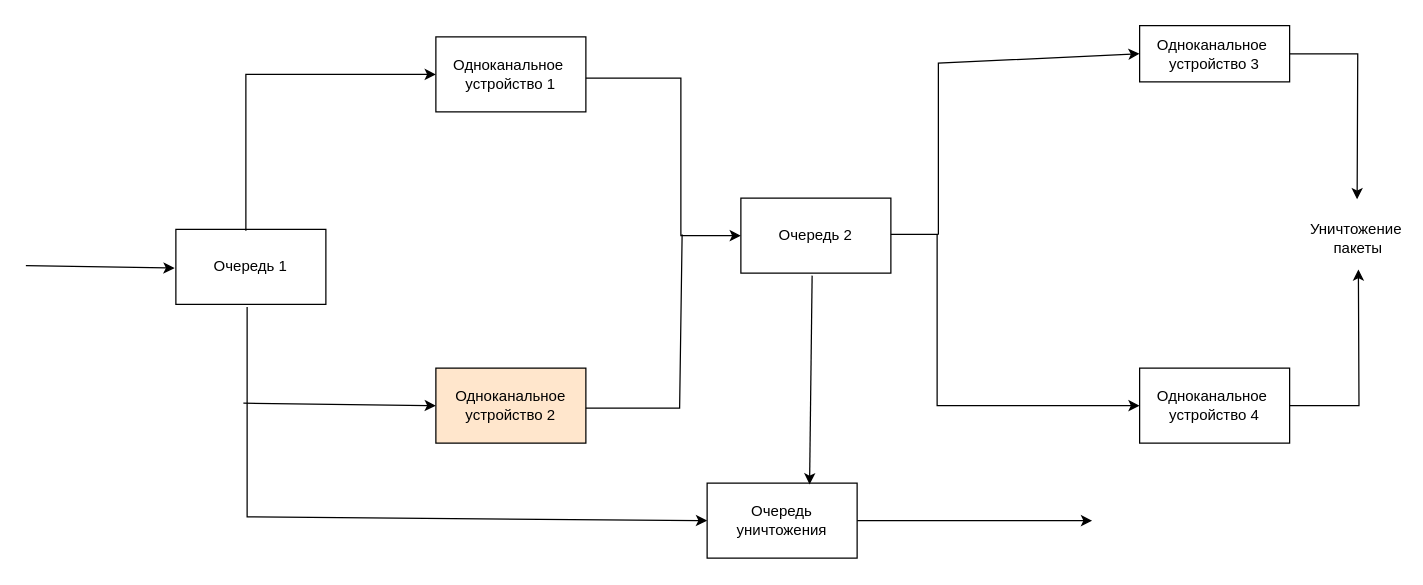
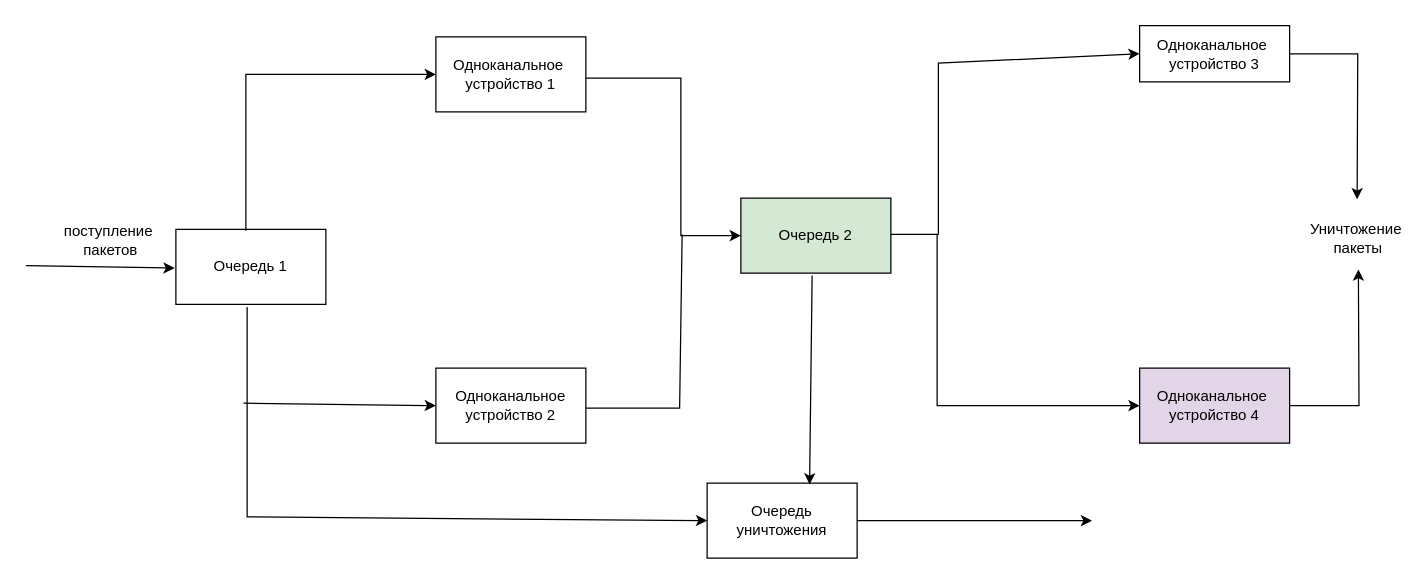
node "Очередь 2": fillcolor #ffffff -> #d5e8d4
node "поступление пакетов": added
node "Одноканальное устройство 2": fillcolor #ffe6cc -> #ffffff
node "Одноканальное устройство 4": fillcolor #ffffff -> #e1d5e7
